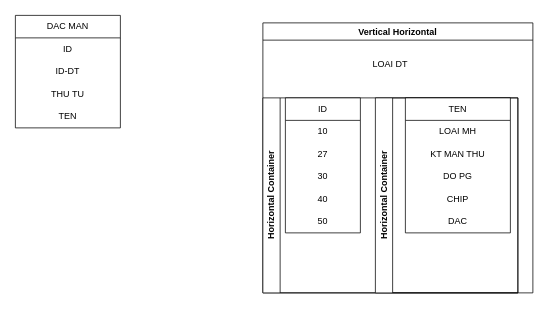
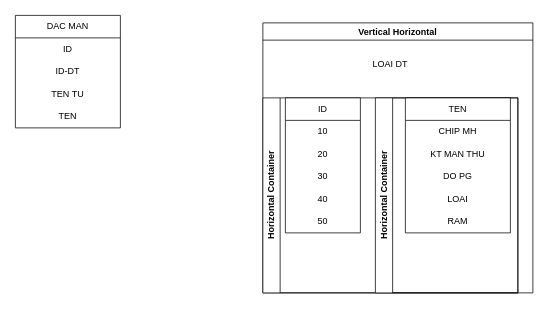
node "THU TU": label "THU TU" -> "TEN TU"
node "LOAI MH": label "LOAI MH" -> "CHIP MH"
node "27": label "27" -> "20"
node "CHIP": label "CHIP" -> "LOAI"
node "DAC": label "DAC" -> "RAM"
